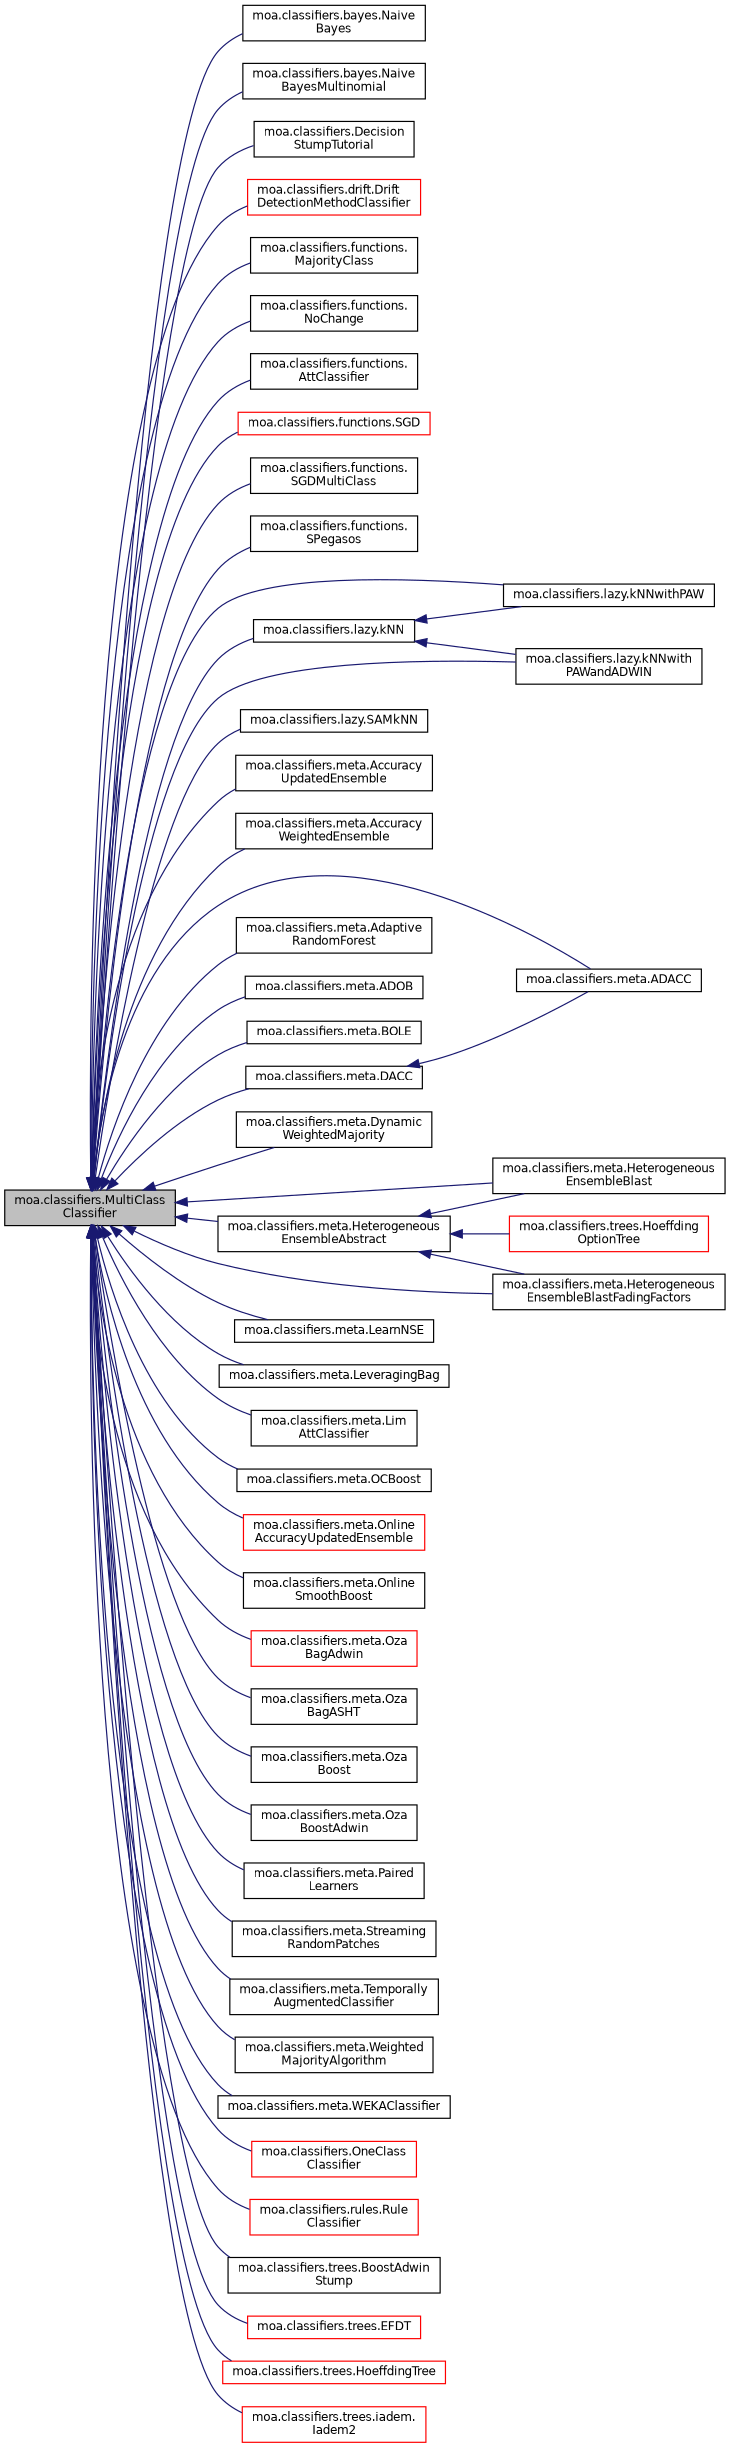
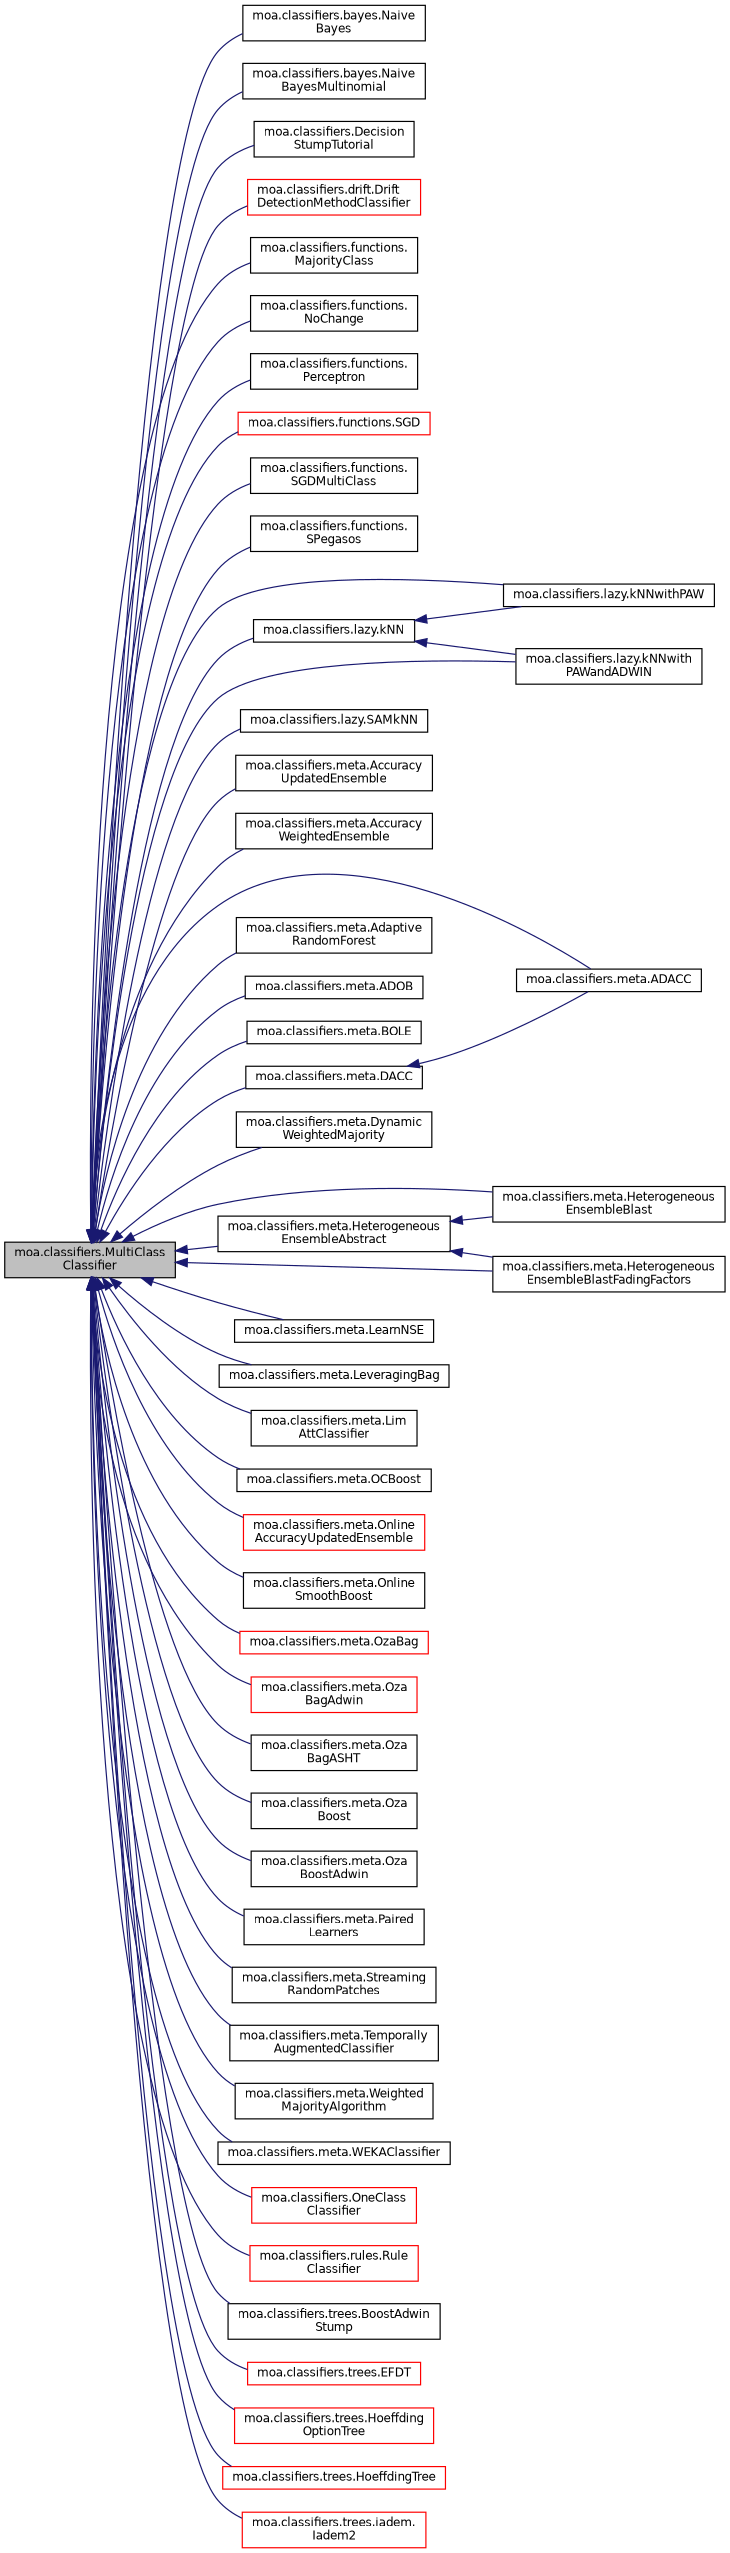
node "moa.classifiers.functions. AttClassifier": label "moa.classifiers.functions. AttClassifier" -> "moa.classifiers.functions. Perceptron"
edge "moa.classifiers.trees.Hoeffding OptionTree" -> "moa.classifiers.meta.Heterogeneous EnsembleAbstract": now "moa.classifiers.trees.Hoeffding OptionTree" -> "moa.classifiers.MultiClass Classifier"
node "moa.classifiers.meta.OzaBag": added
